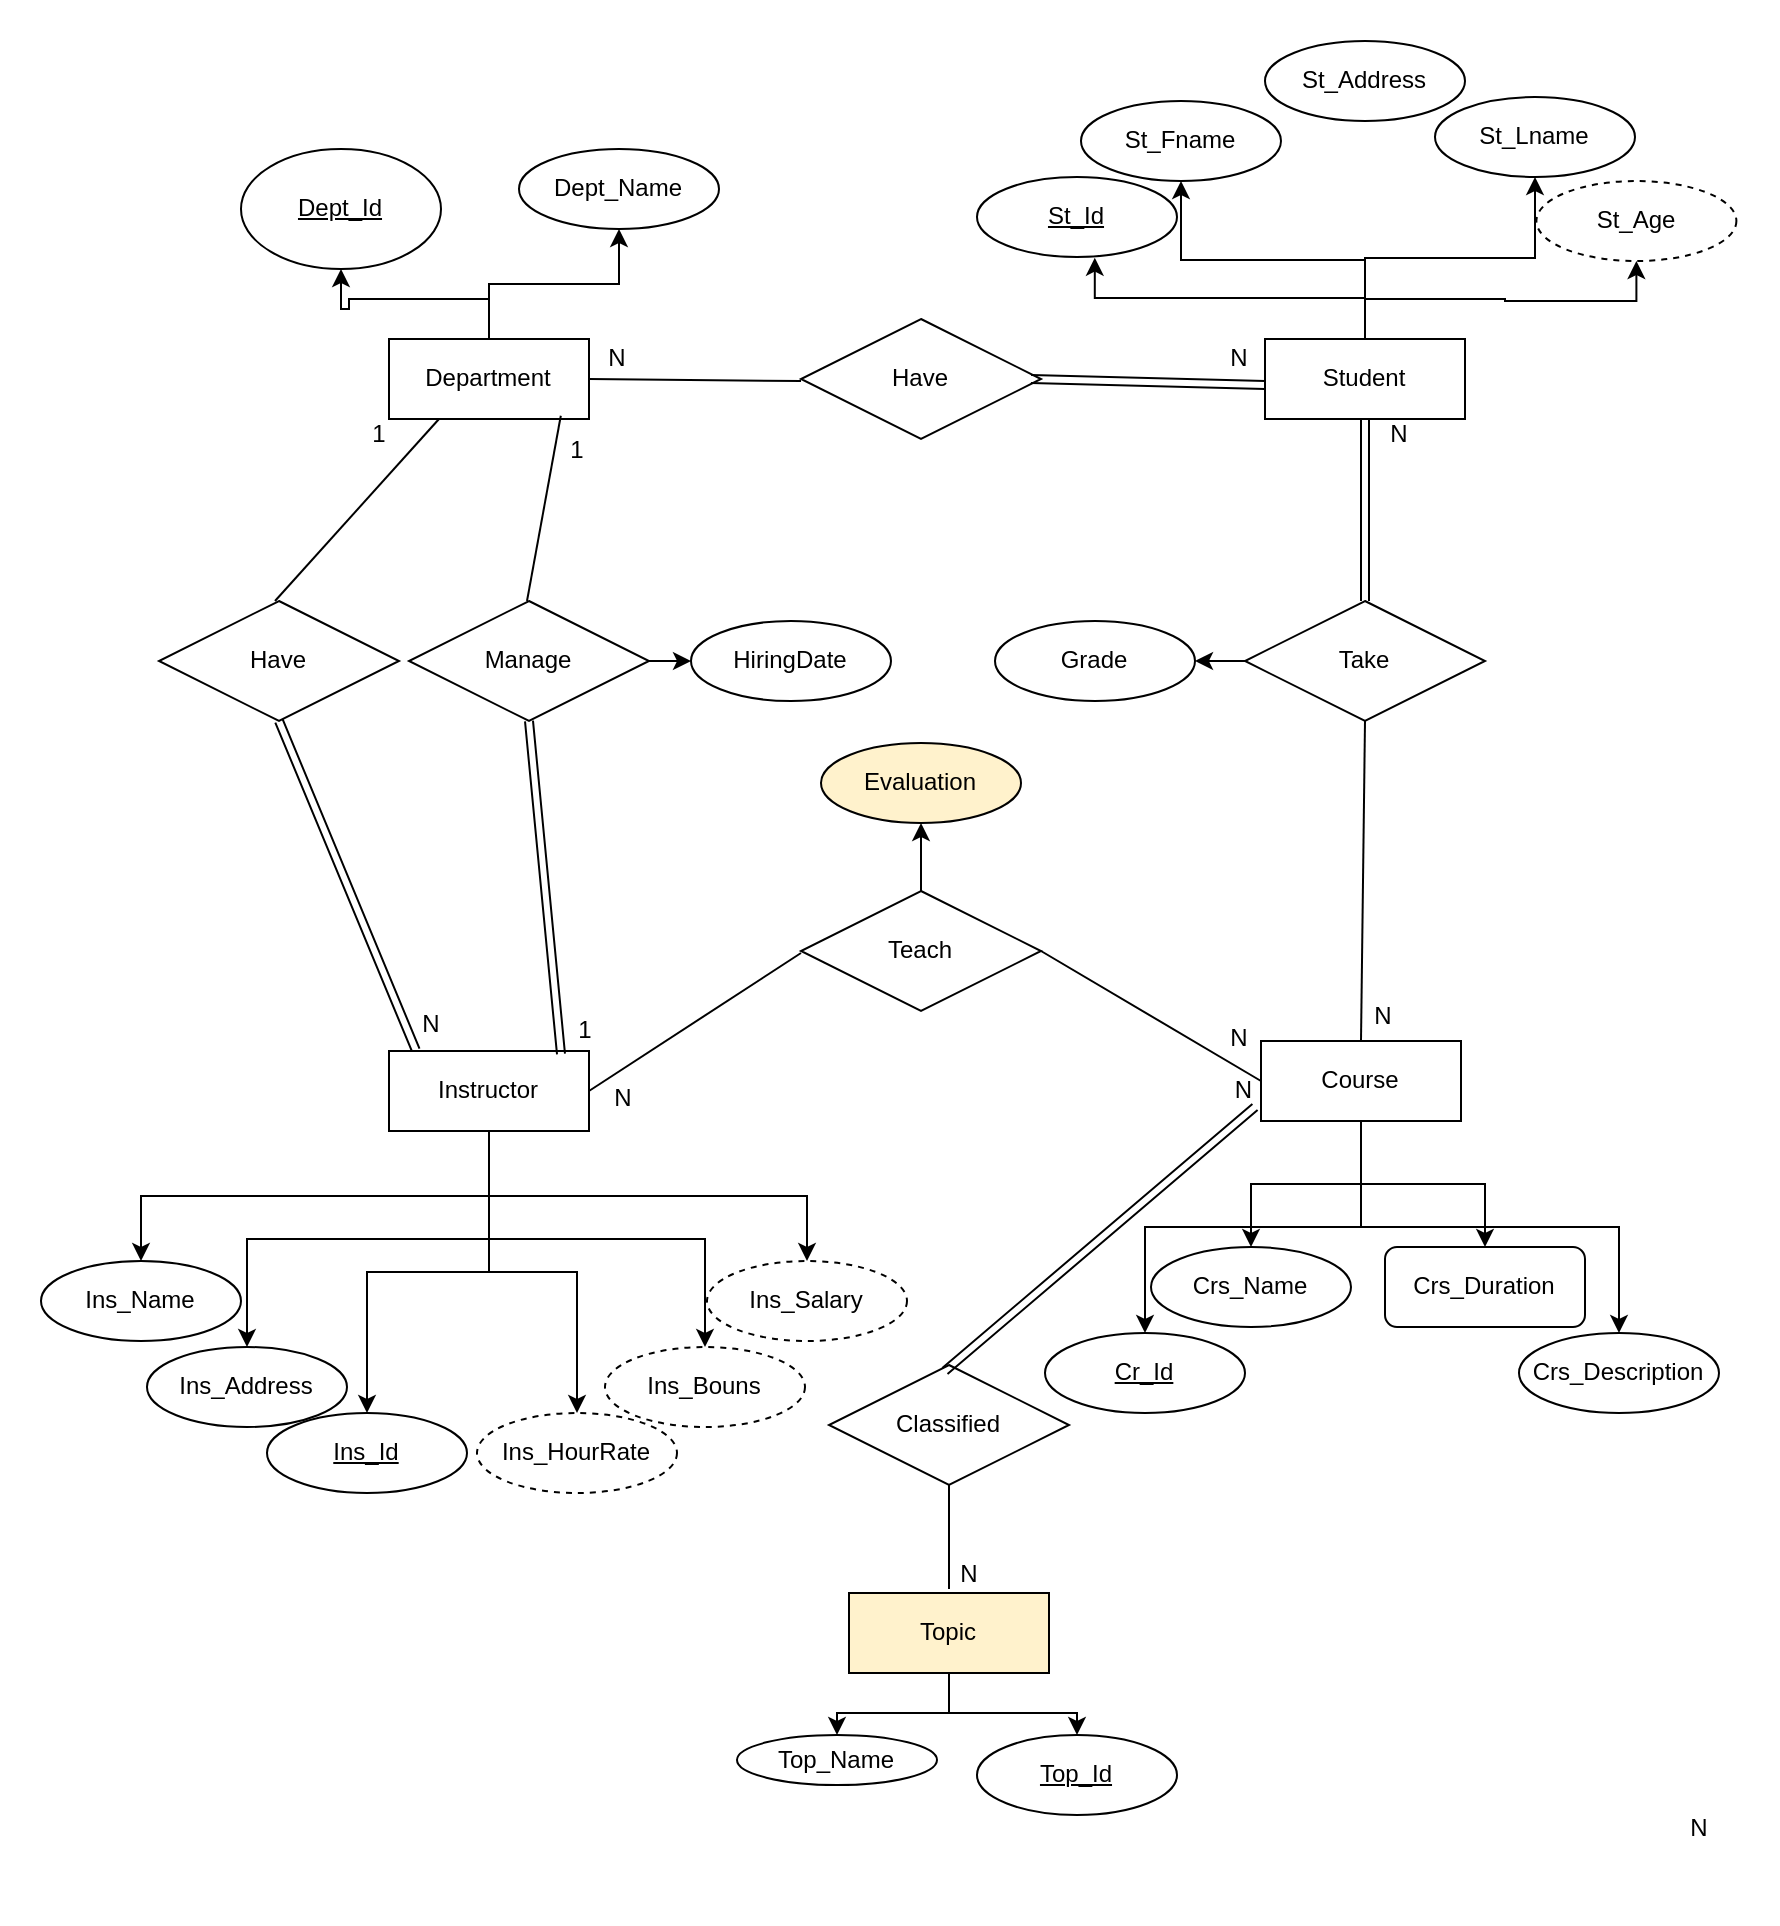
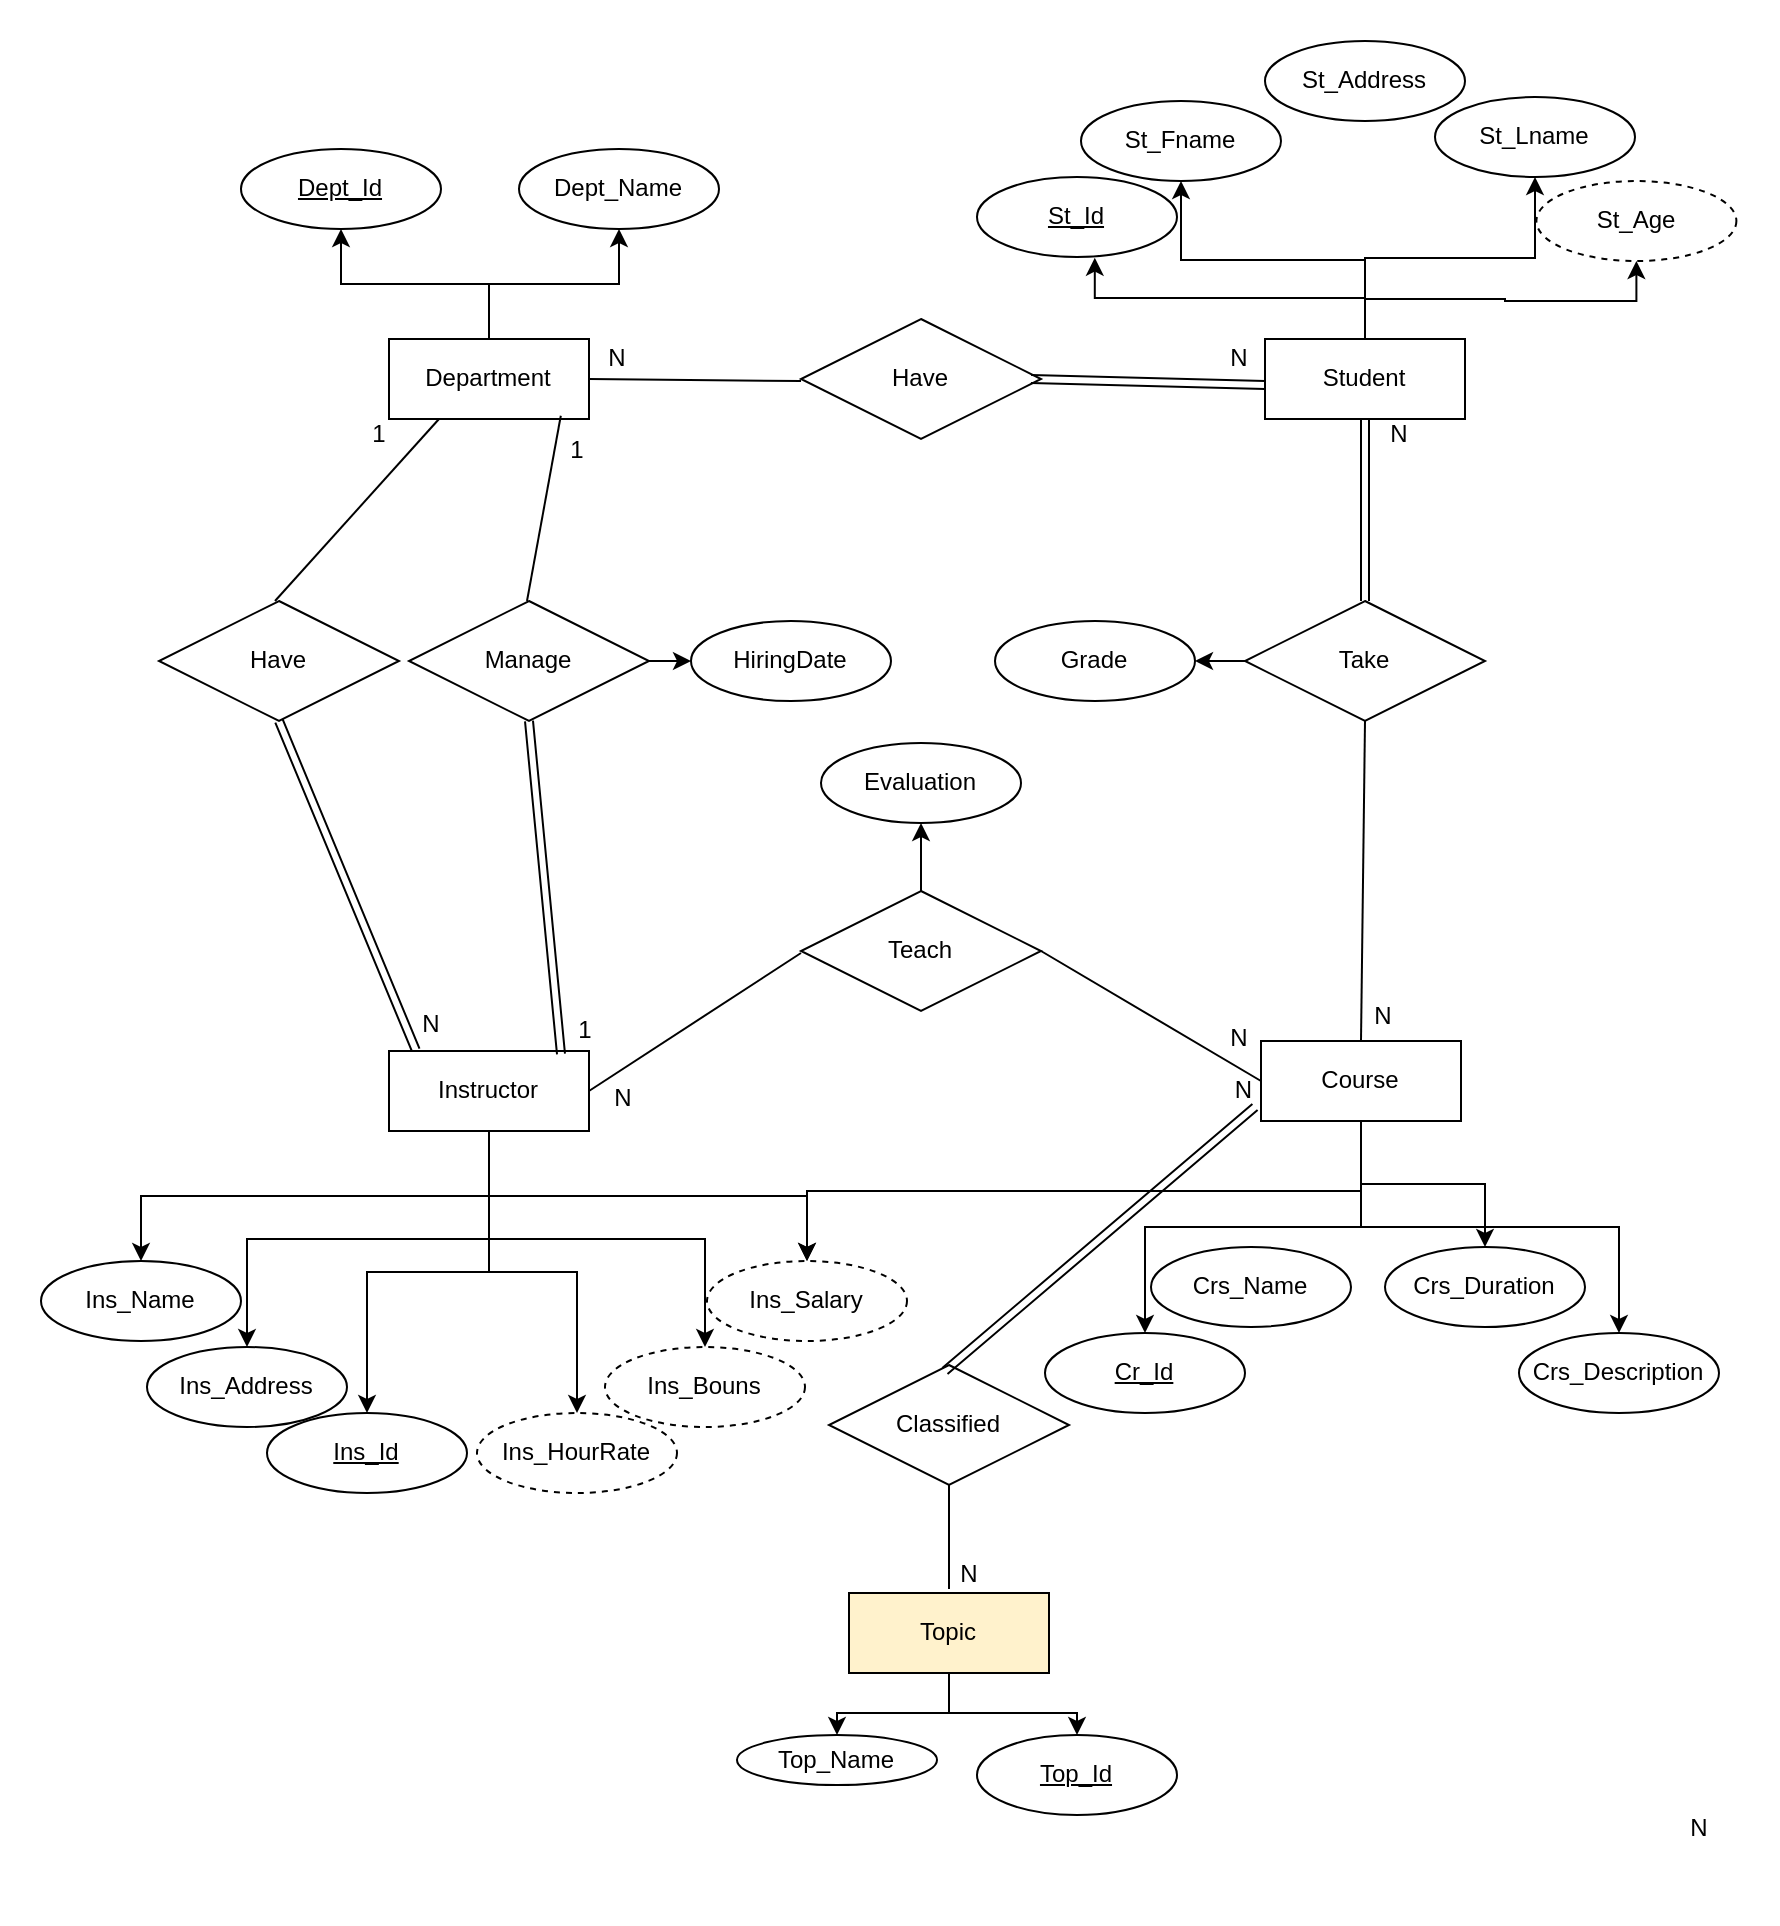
node "Dept_Id": size 200x120 -> 200x80
node "Evaluation": fillcolor #fff2cc -> #ffffff
edge "Course" -> "Crs_Name": now "Course" -> "Ins_Salary"
node "Crs_Duration": shape rounded rectangle -> ellipse
